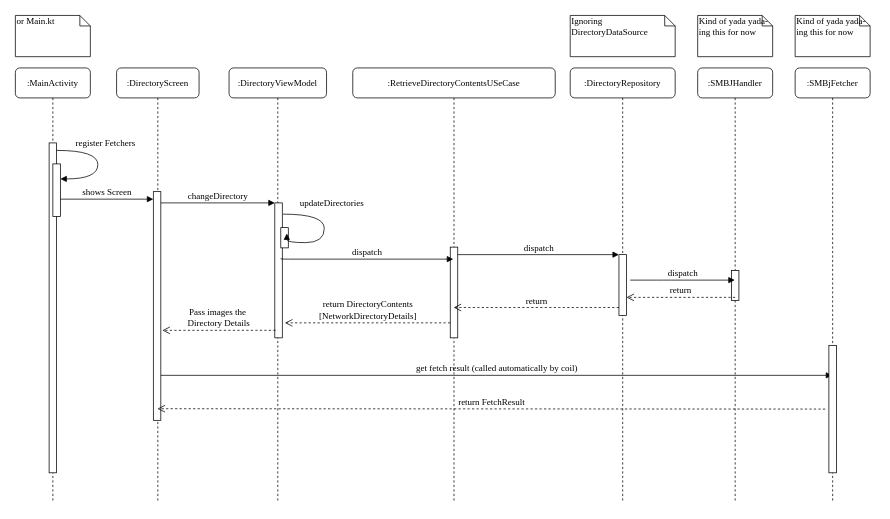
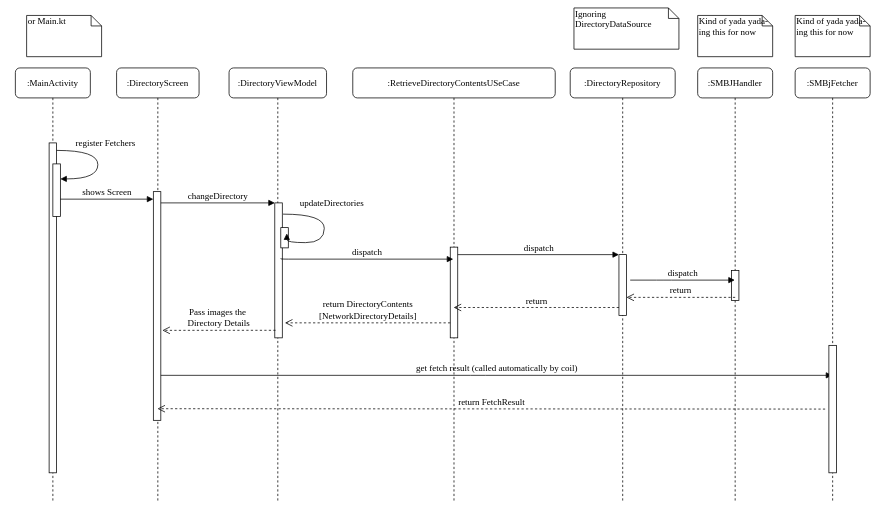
node "or Main.kt": moved (53, 36) -> (64, 36)
node "Ignoring DirectoryDataSource": moved (623, 36) -> (627, 29)
